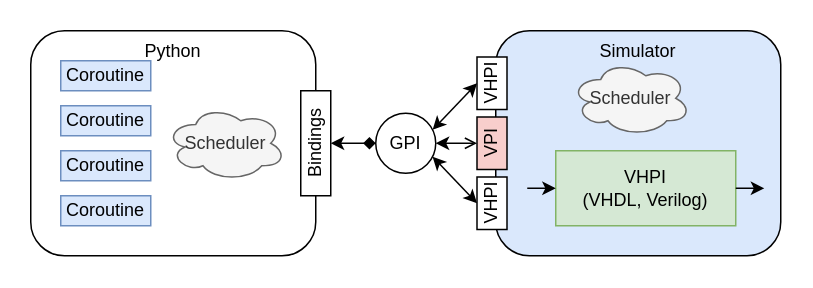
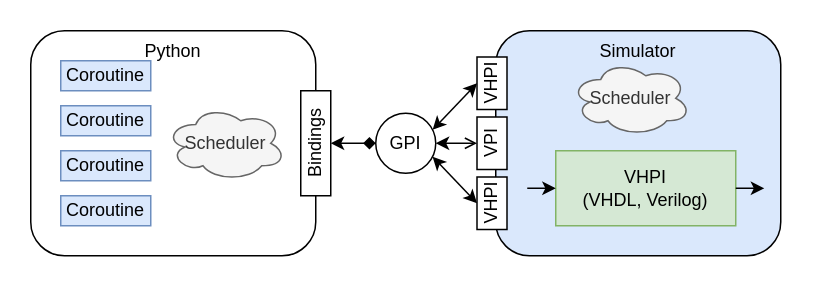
node "VPI": fillcolor #f8cecc -> #ffffff
